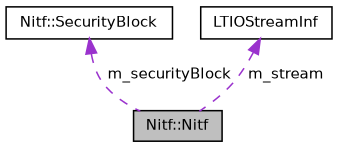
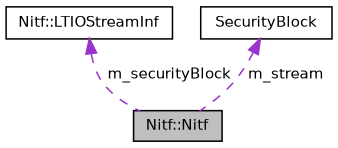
node "Nitf::SecurityBlock": label "Nitf::SecurityBlock" -> "Nitf::LTIOStreamInf"
node "LTIOStreamInf": label "LTIOStreamInf" -> "SecurityBlock"
